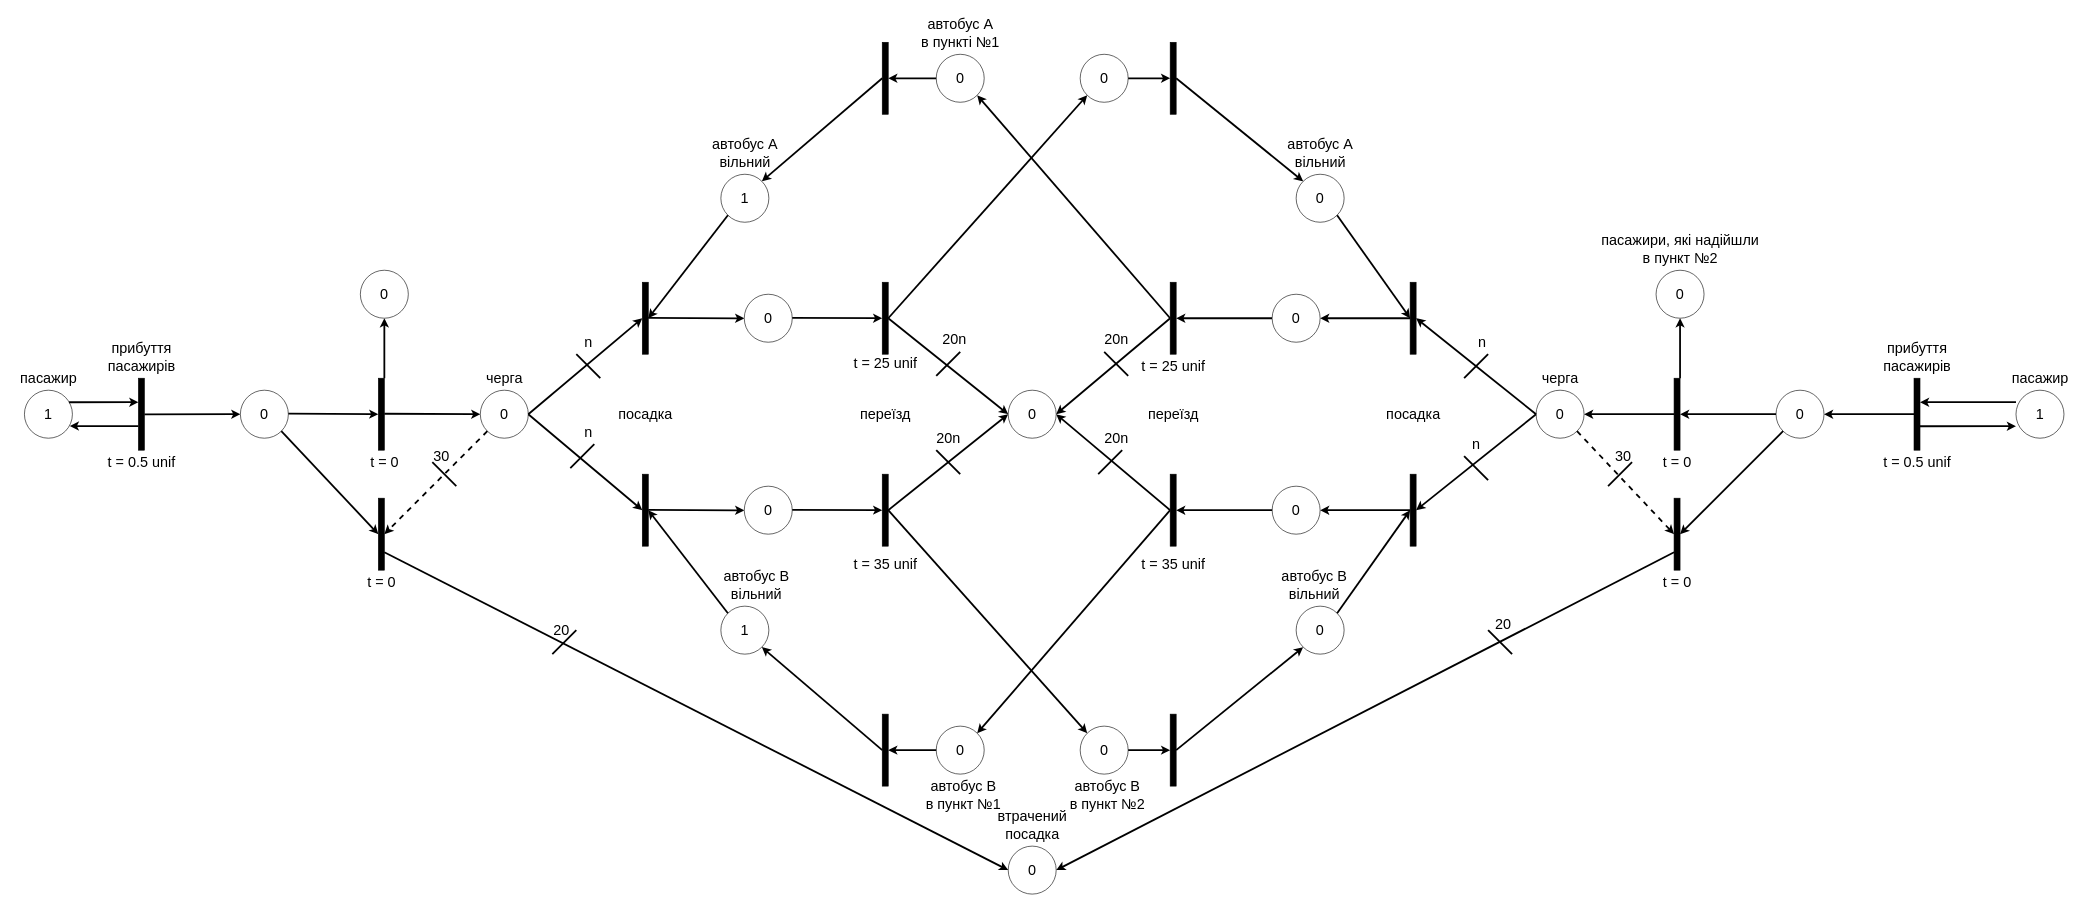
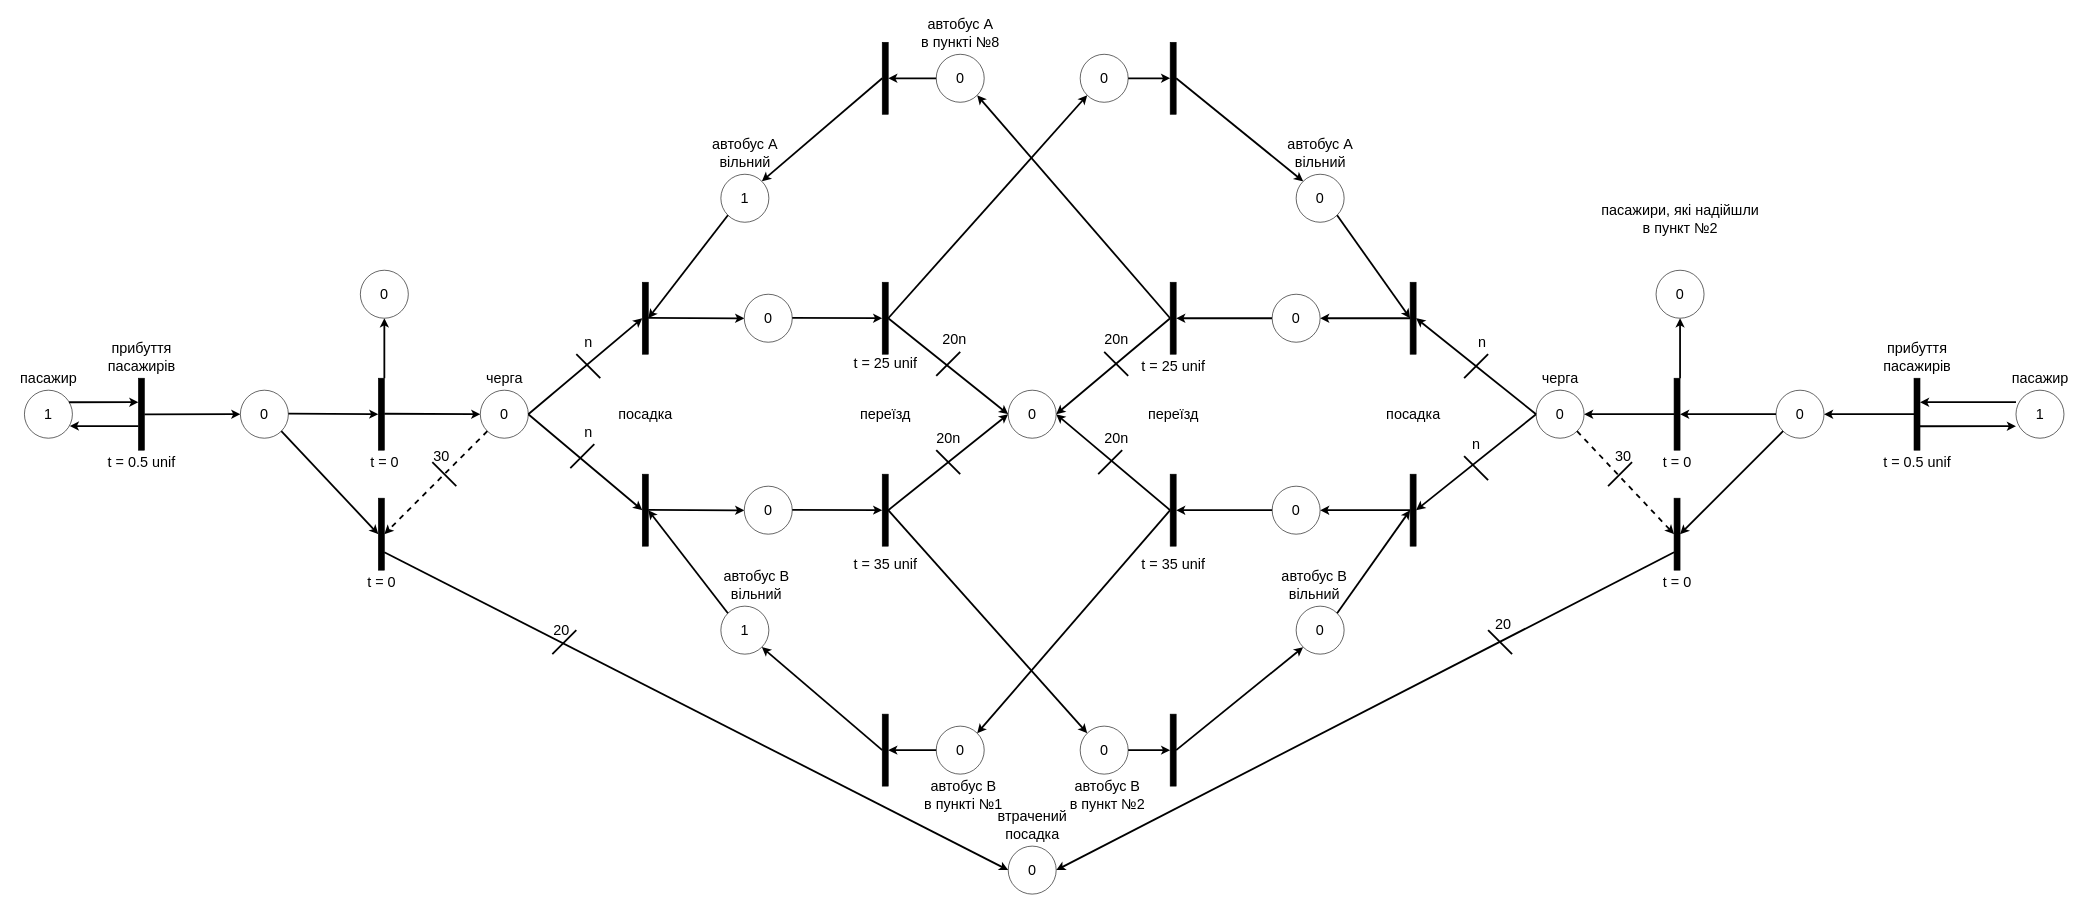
node "автобус А в пункті №1": label "автобус А в пункті №1" -> "автобус А в пункті №8"
node "пасажири, які надійшли в пункт №2": moved (1680, 249) -> (1680, 219)
node "автобус В в пункт №1": label "автобус В в пункт №1" -> "автобус В в пункті №1"
